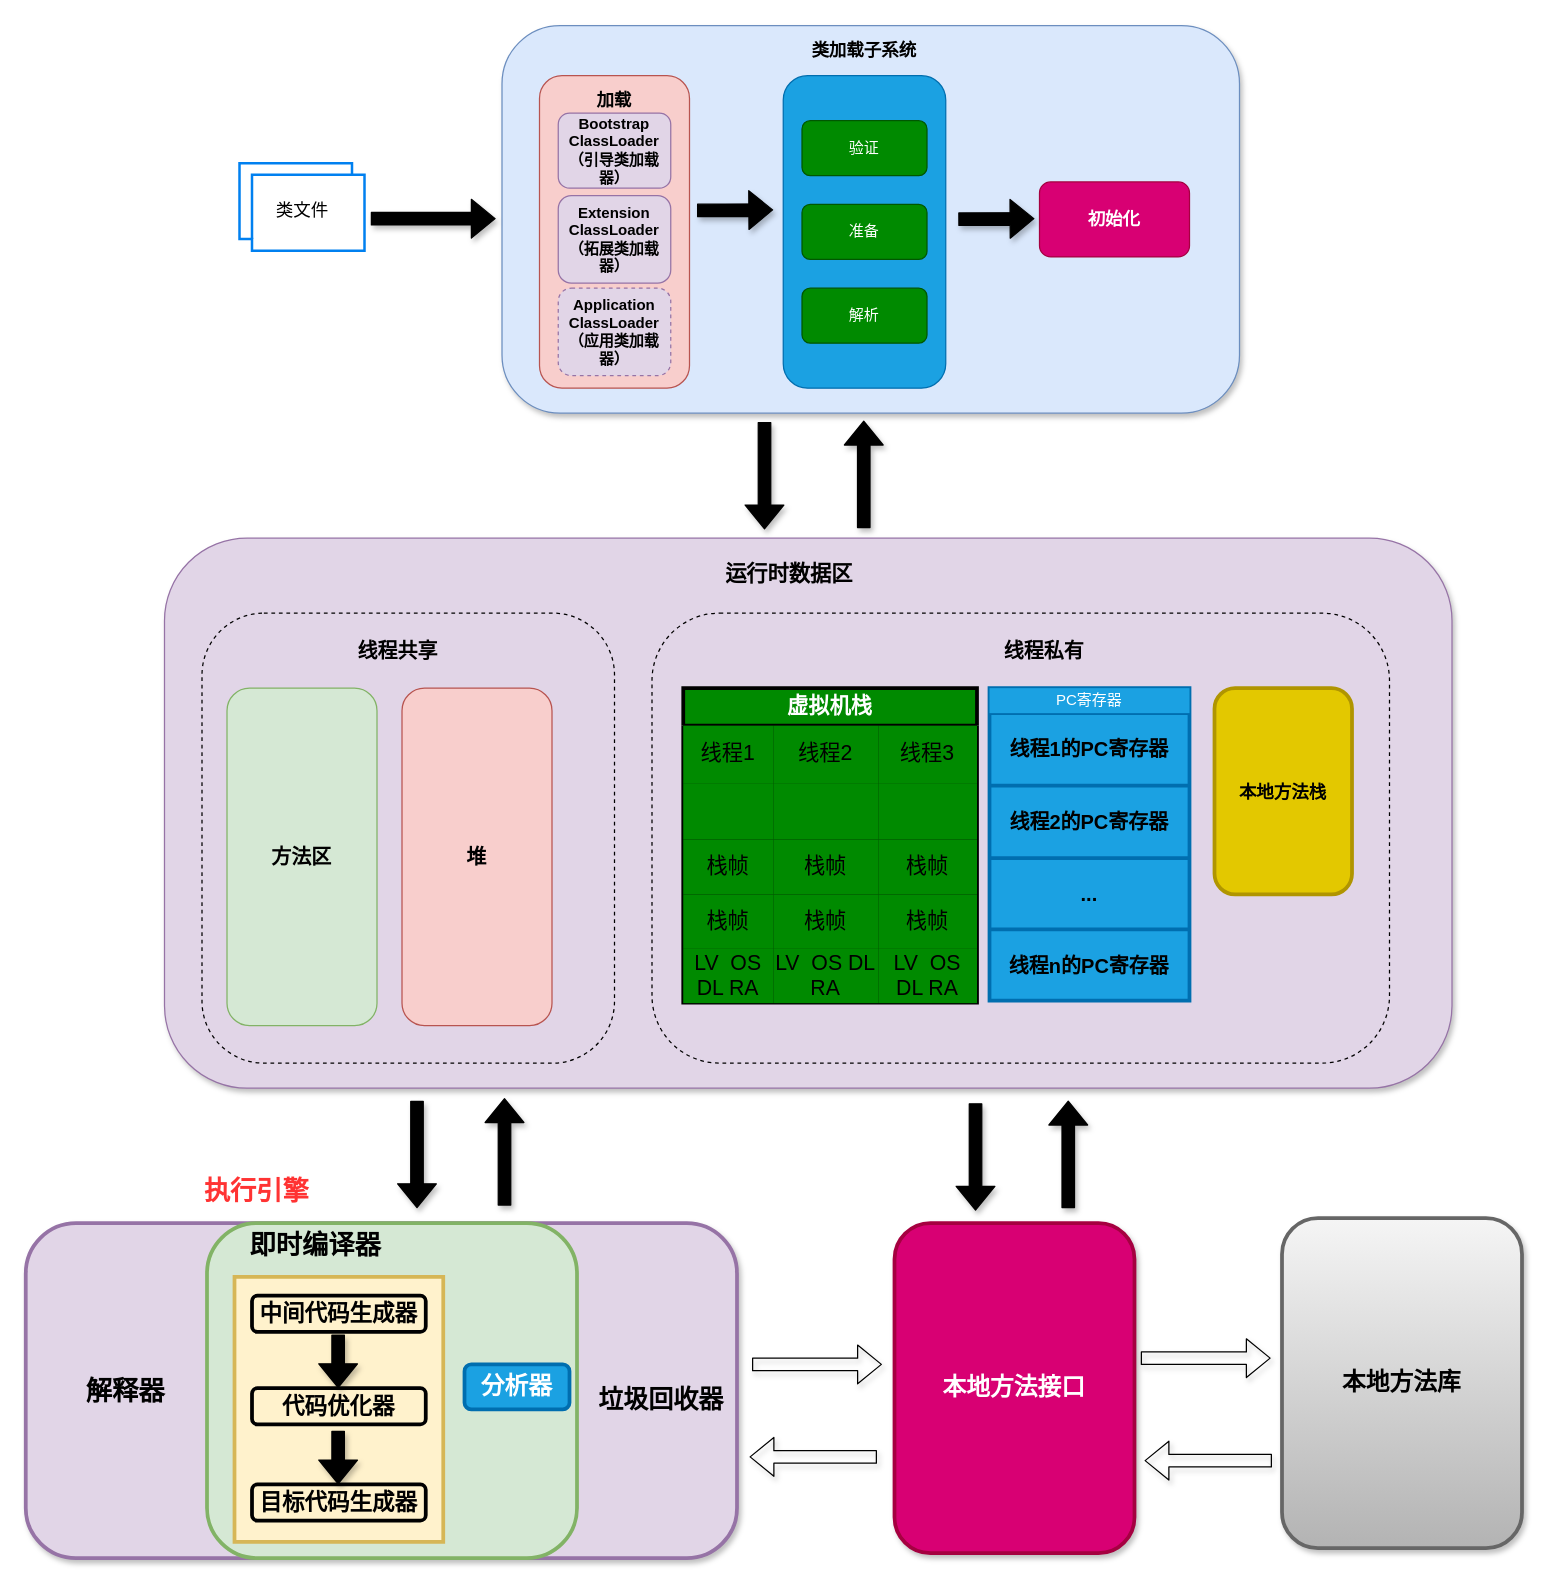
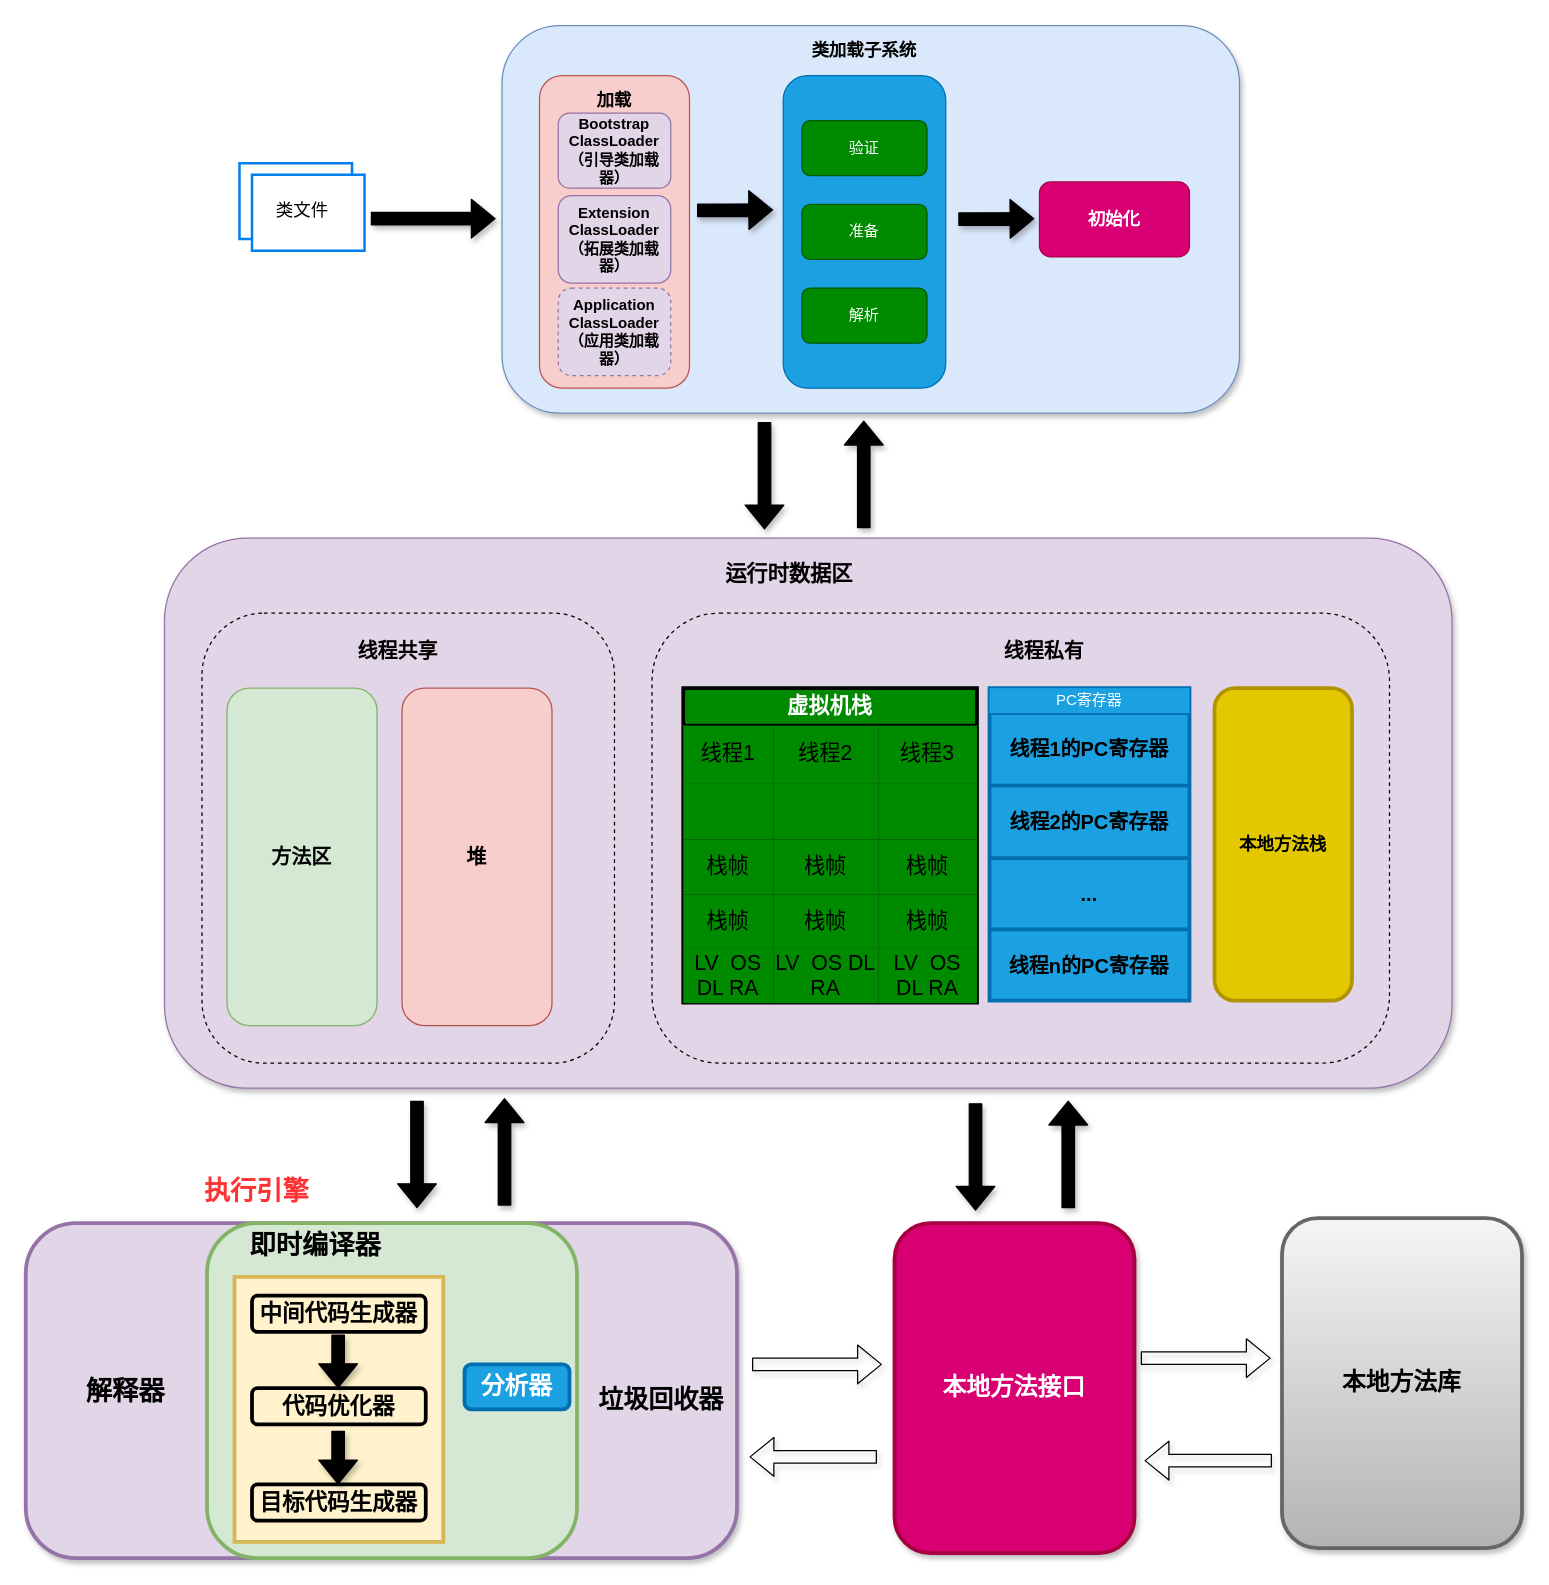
node "本地方法栈": size 138x206 -> 138x313
